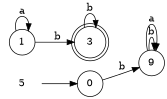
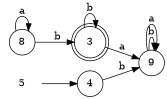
node "1": label "1" -> "8"
edge "3" -> "9": added, label "a"
node "0": label "0" -> "4"
